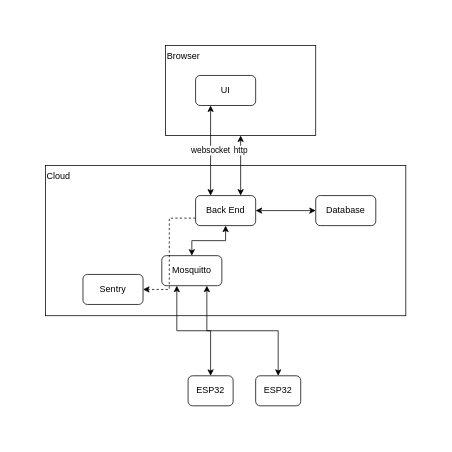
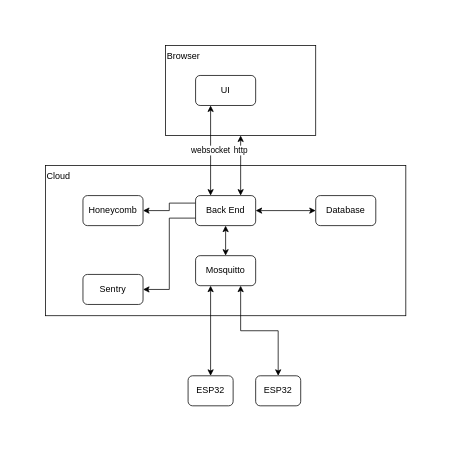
node "Honeycomb": added
edge "Back End" -> "Honeycomb": added
edge "Back End" -> "Sentry": style dashed -> solid
node "Mosquitto": moved (192, 270) -> (225, 270)
